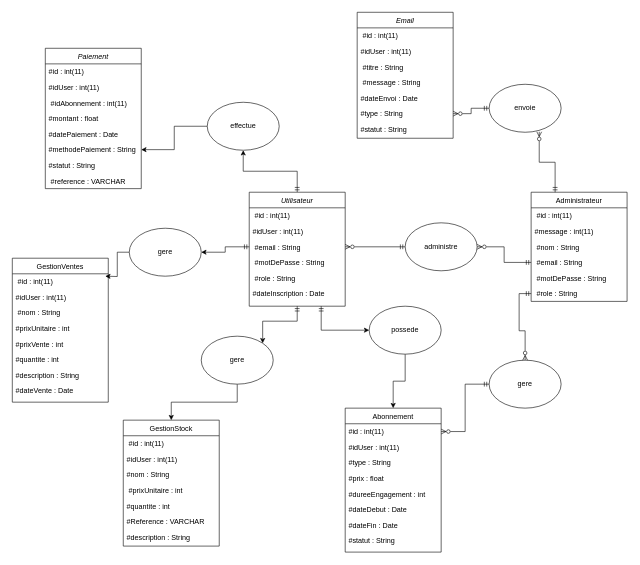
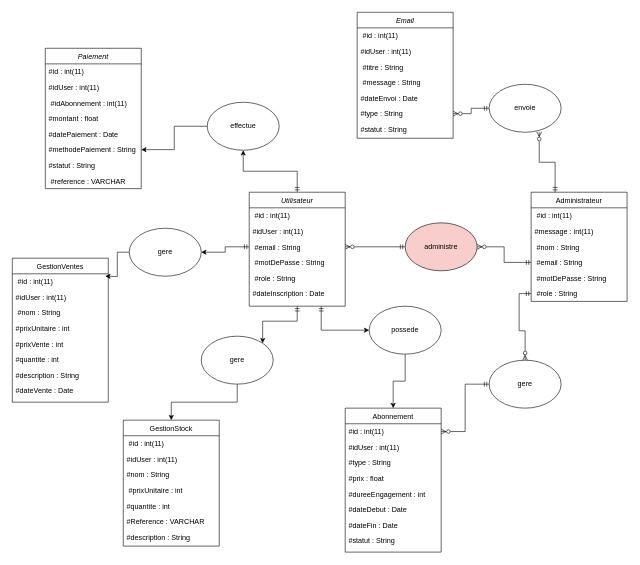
node "administre": fillcolor #ffffff -> #f8cecc
